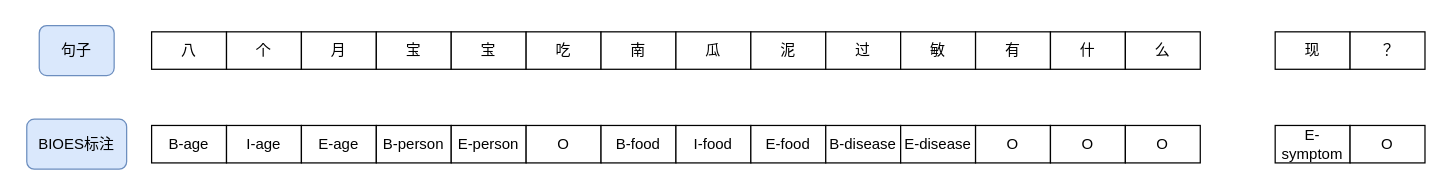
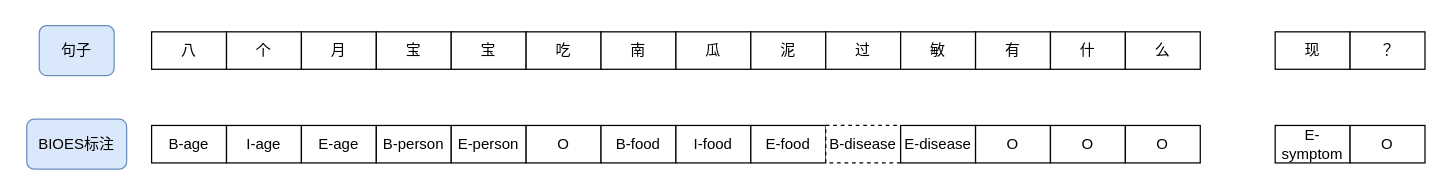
node "B-disease": style solid -> dashed
